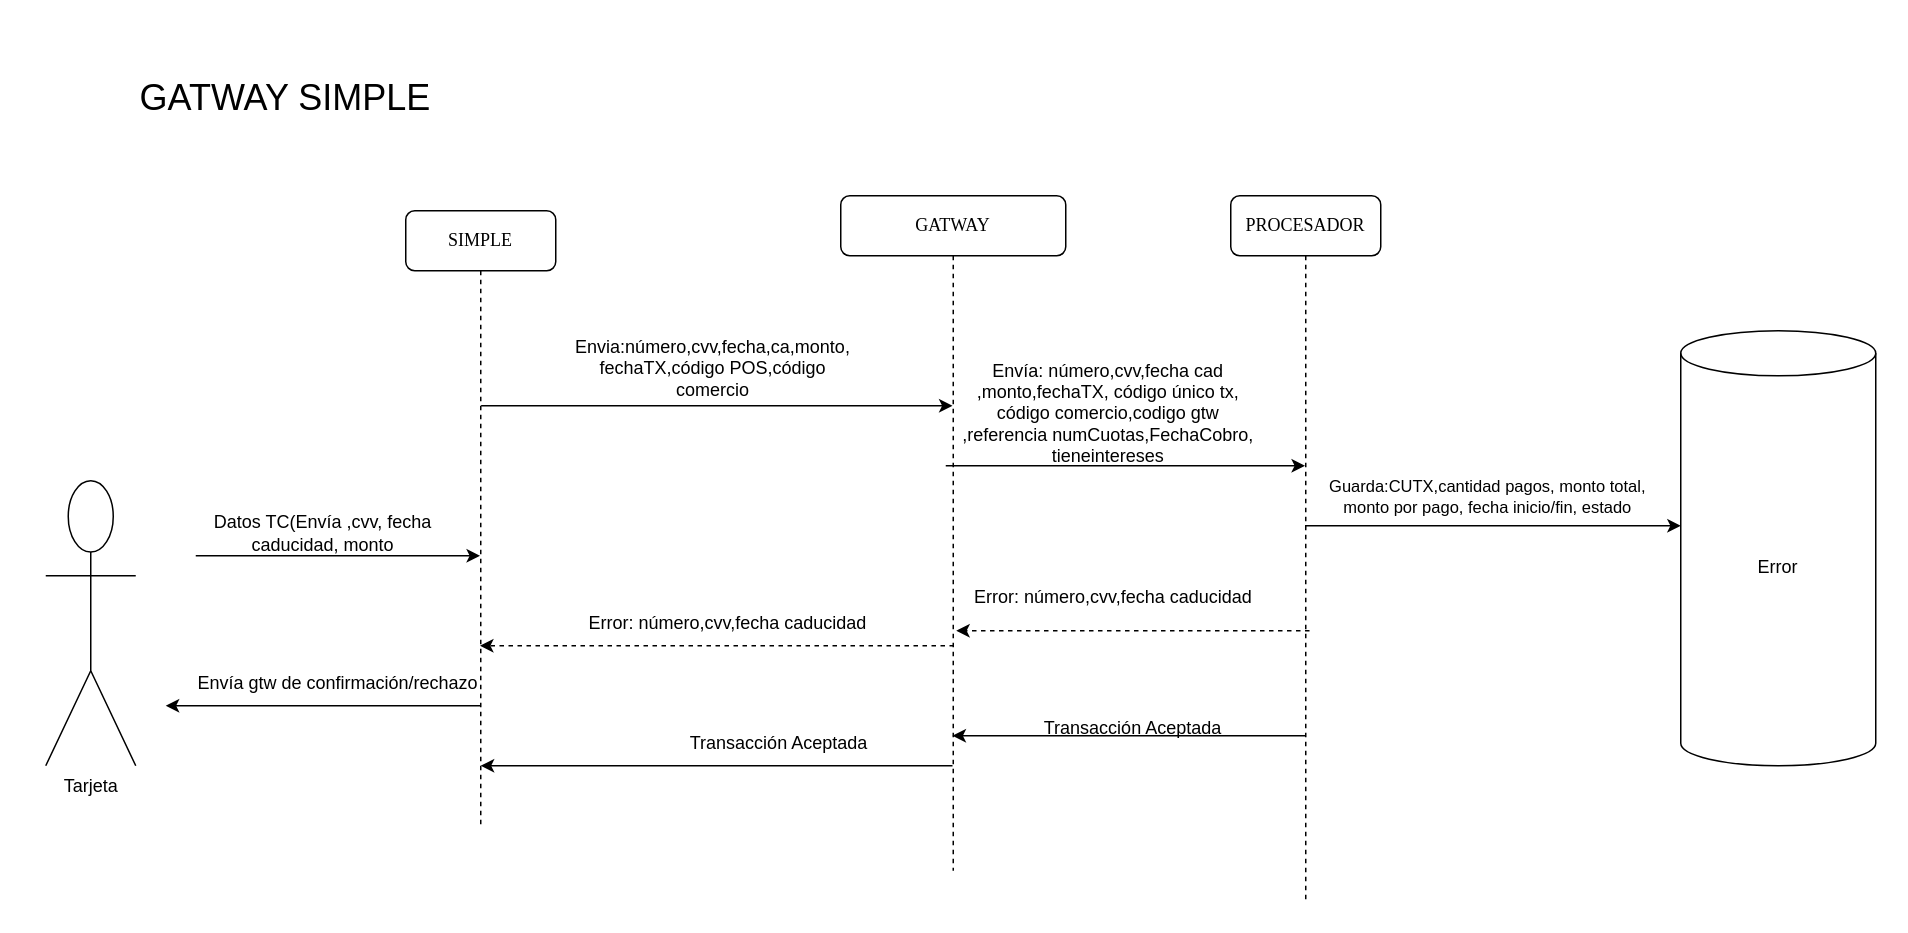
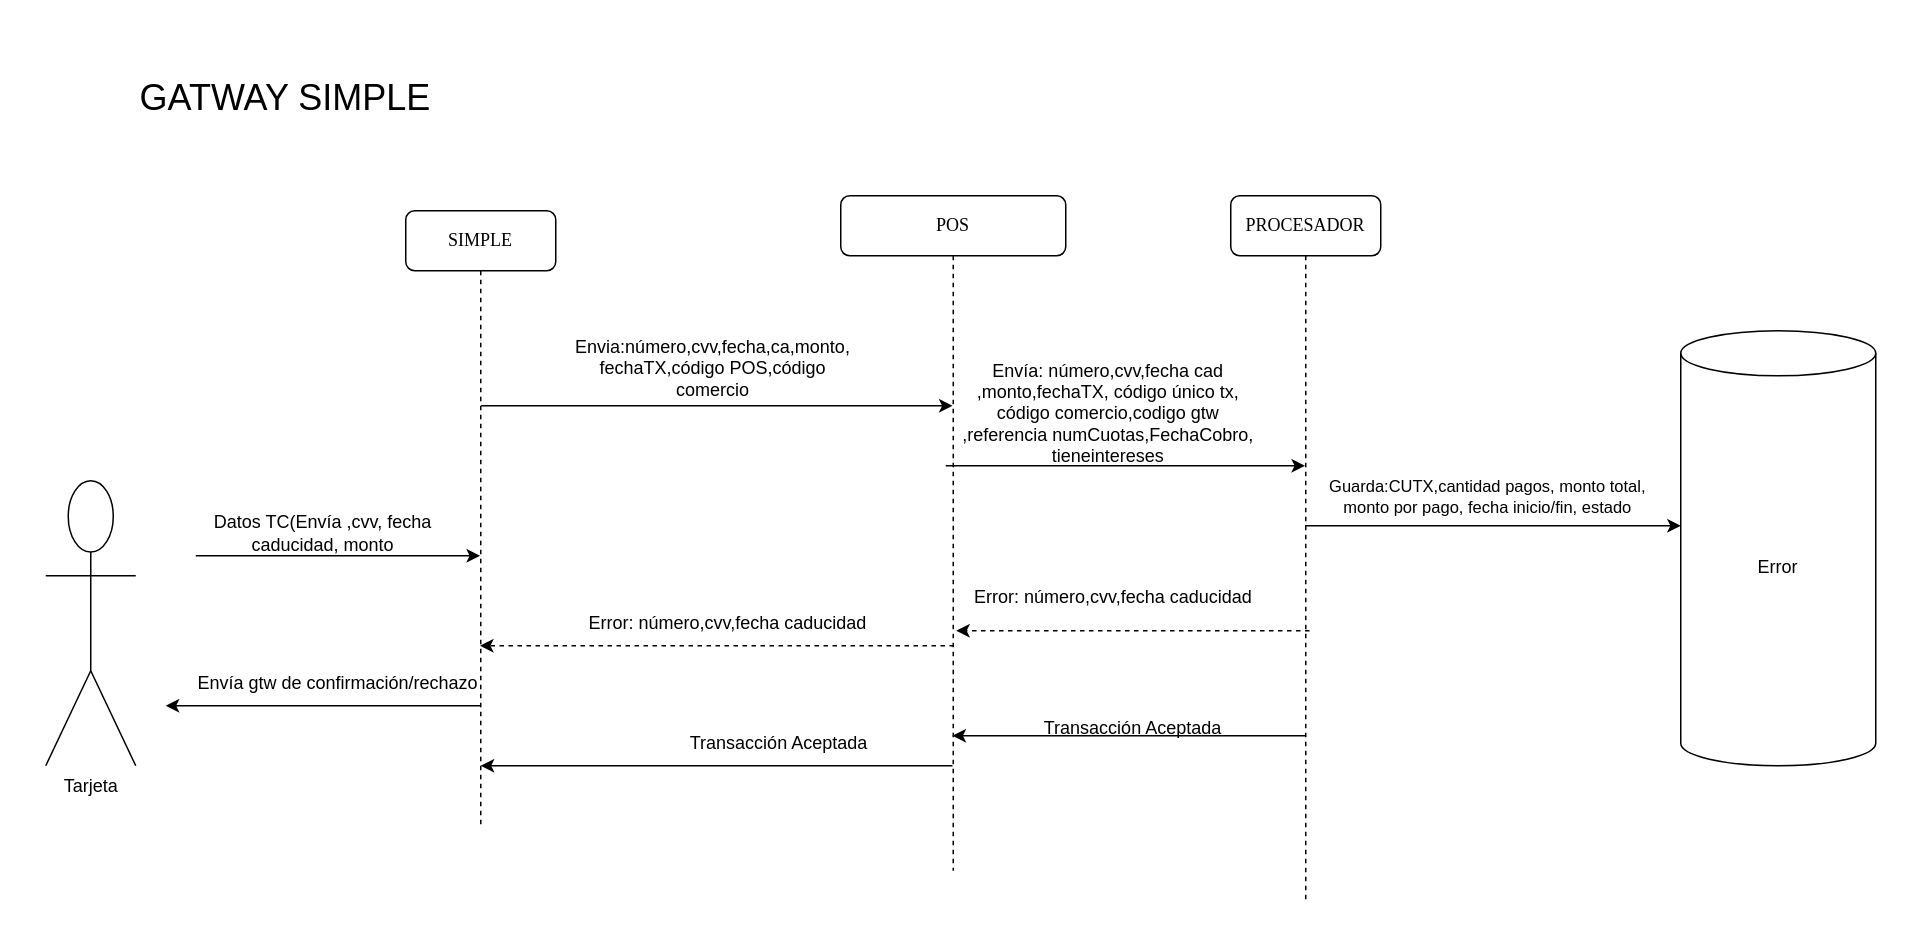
node "GATWAY": label "GATWAY" -> "POS"
